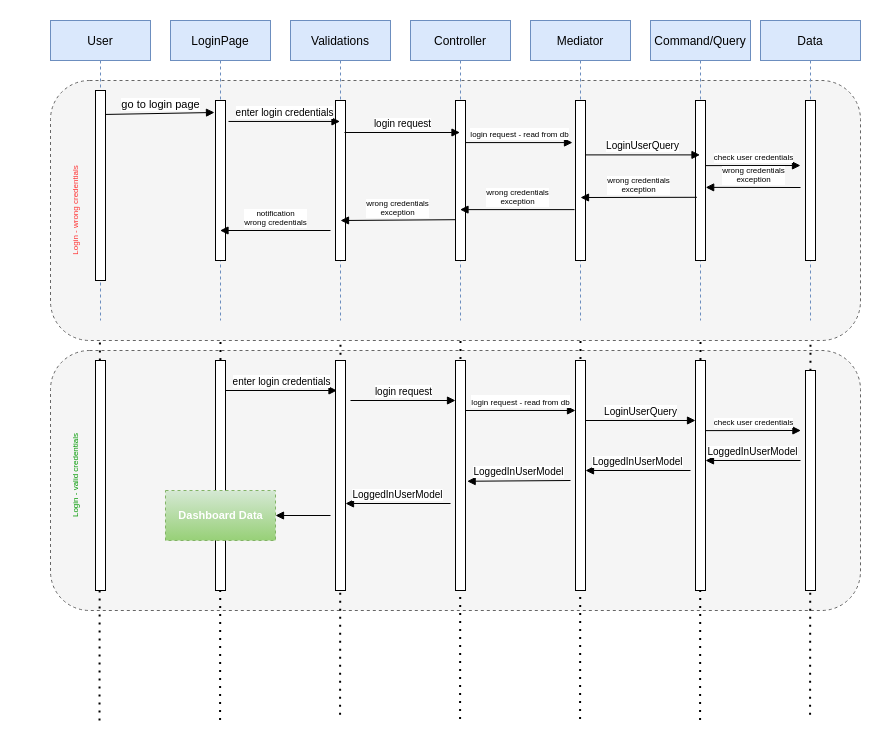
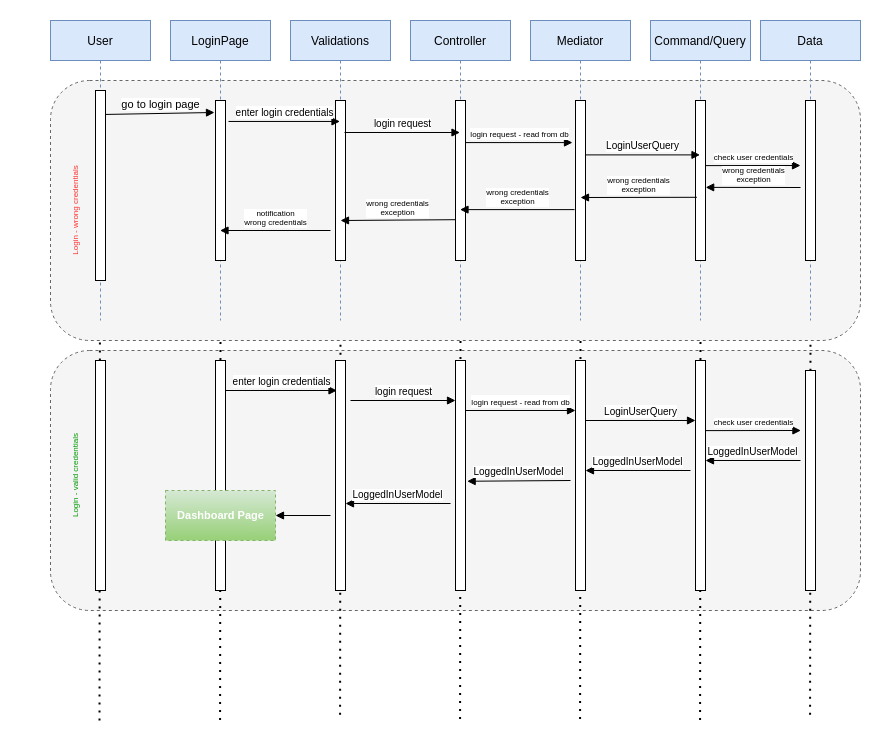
node "Dashboard Data": label "Dashboard Data" -> "Dashboard Page"
